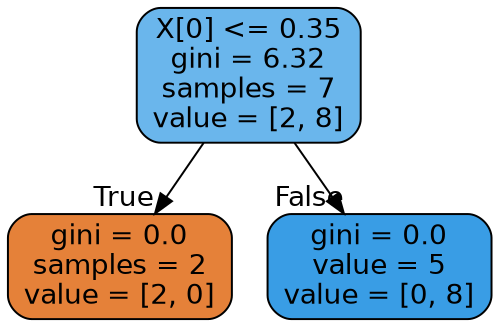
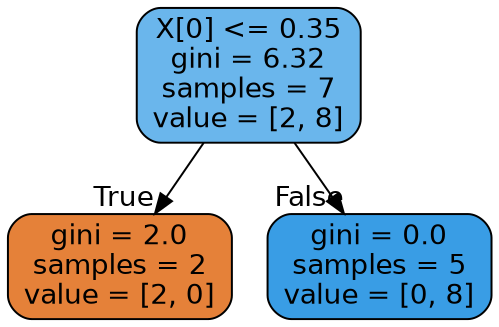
node "gini = 0.0 samples = 2 value = [2, 0]": label "gini = 0.0 samples = 2 value = [2, 0]" -> "gini = 2.0 samples = 2 value = [2, 0]"
node "gini = 0.0 value = 5 value = [0, 8]": label "gini = 0.0 value = 5 value = [0, 8]" -> "gini = 0.0 samples = 5 value = [0, 8]"
